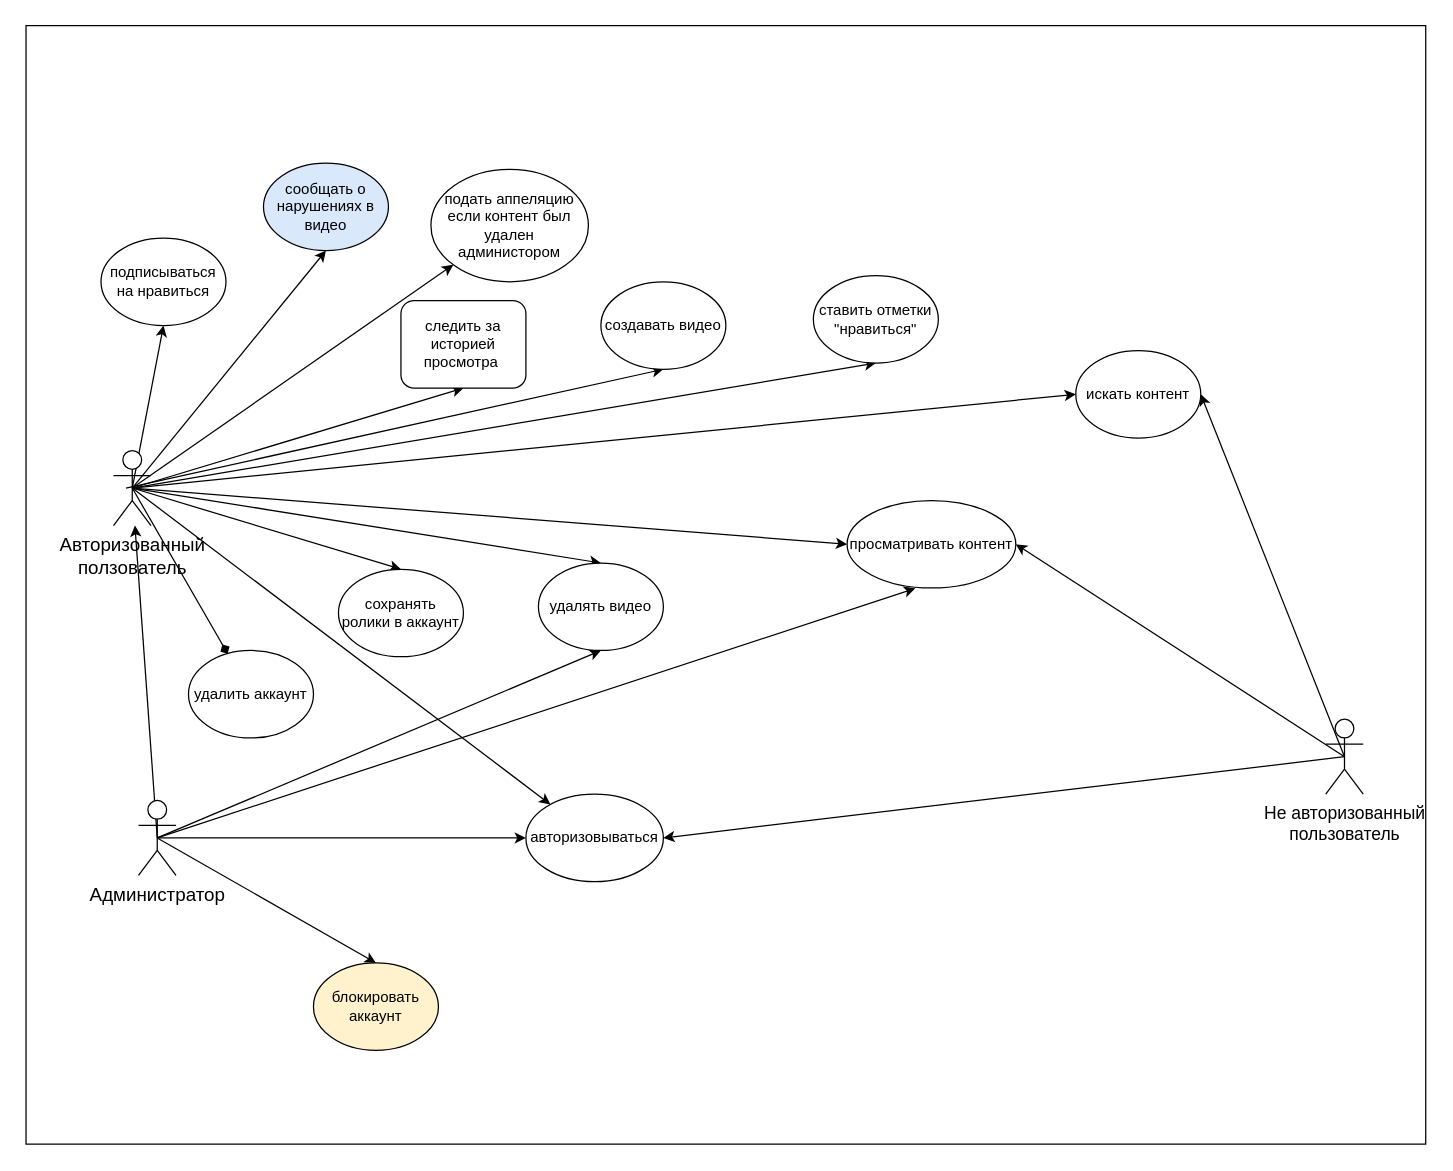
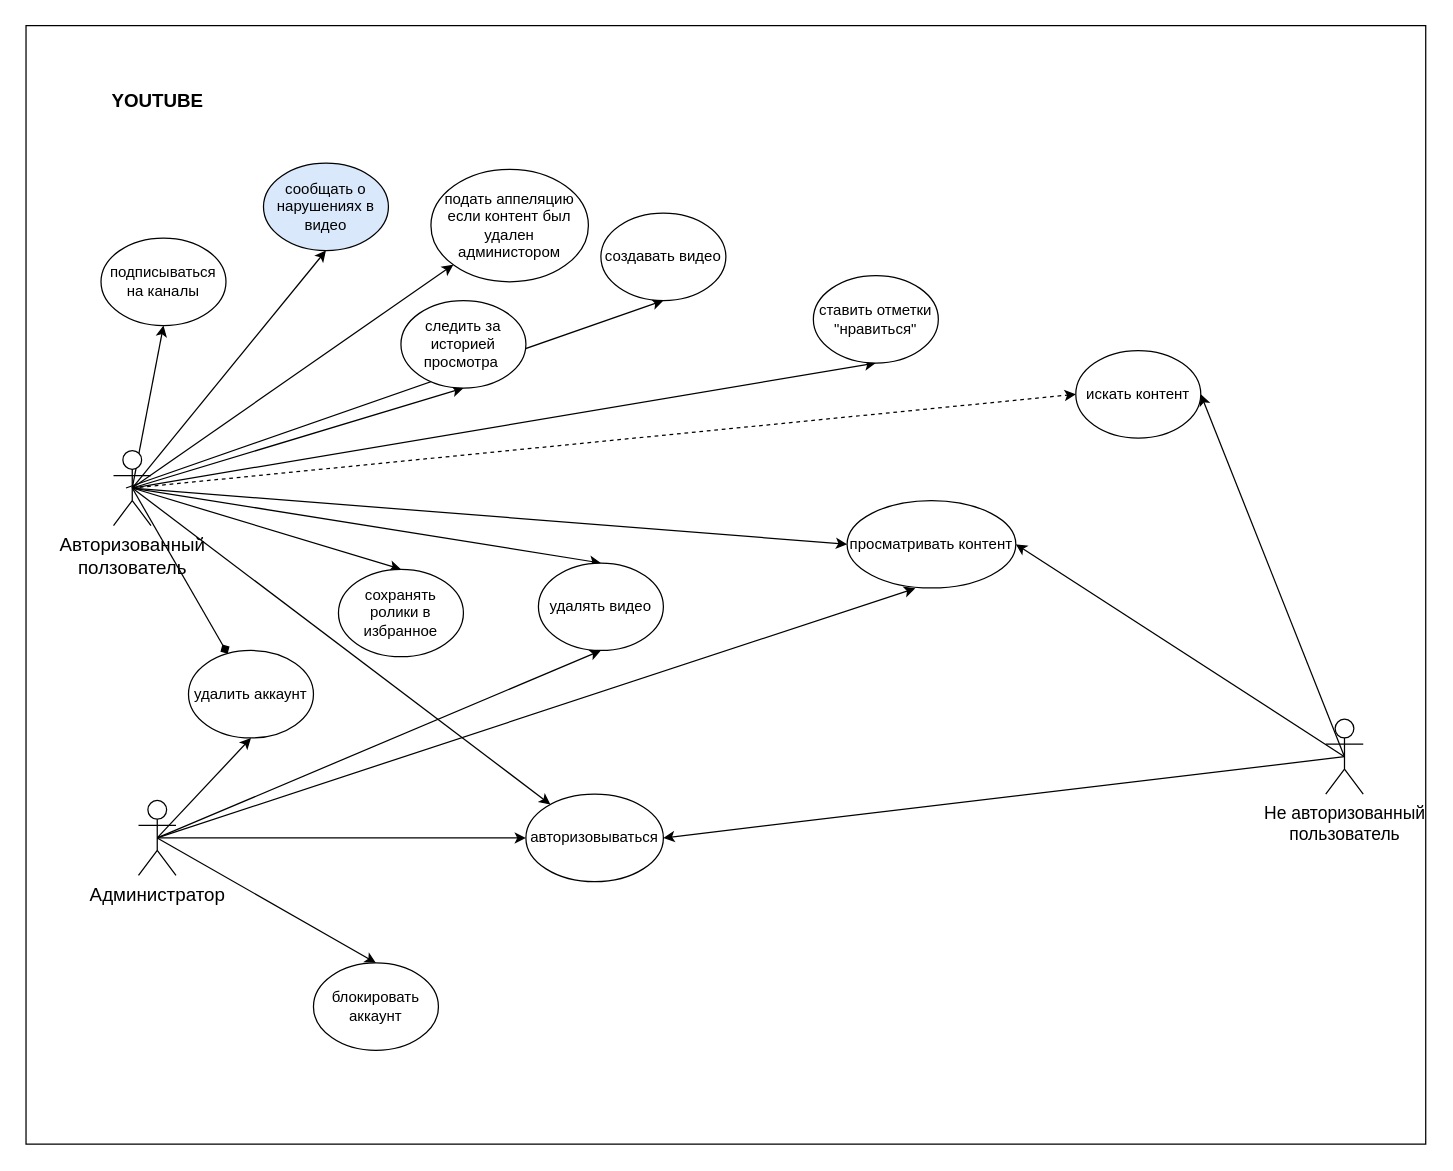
node "YOUTUBE": added
node "подписываться на нравиться": label "подписываться на нравиться" -> "подписываться на каналы"
node "создавать видео": moved (663, 326) -> (663, 257)
node "следить за историей просмотра": shape rounded rectangle -> ellipse
edge "Авторизованный ползователь" -> "искать контент": style solid -> dashed
node "сохранять ролики в аккаунт": label "сохранять ролики в аккаунт" -> "сохранять ролики в избранное"
edge "Администратор" -> "Авторизованный ползователь": now "Администратор" -> "удалить аккаунт"
node "блокировать аккаунт": fillcolor #fff2cc -> #ffffff
